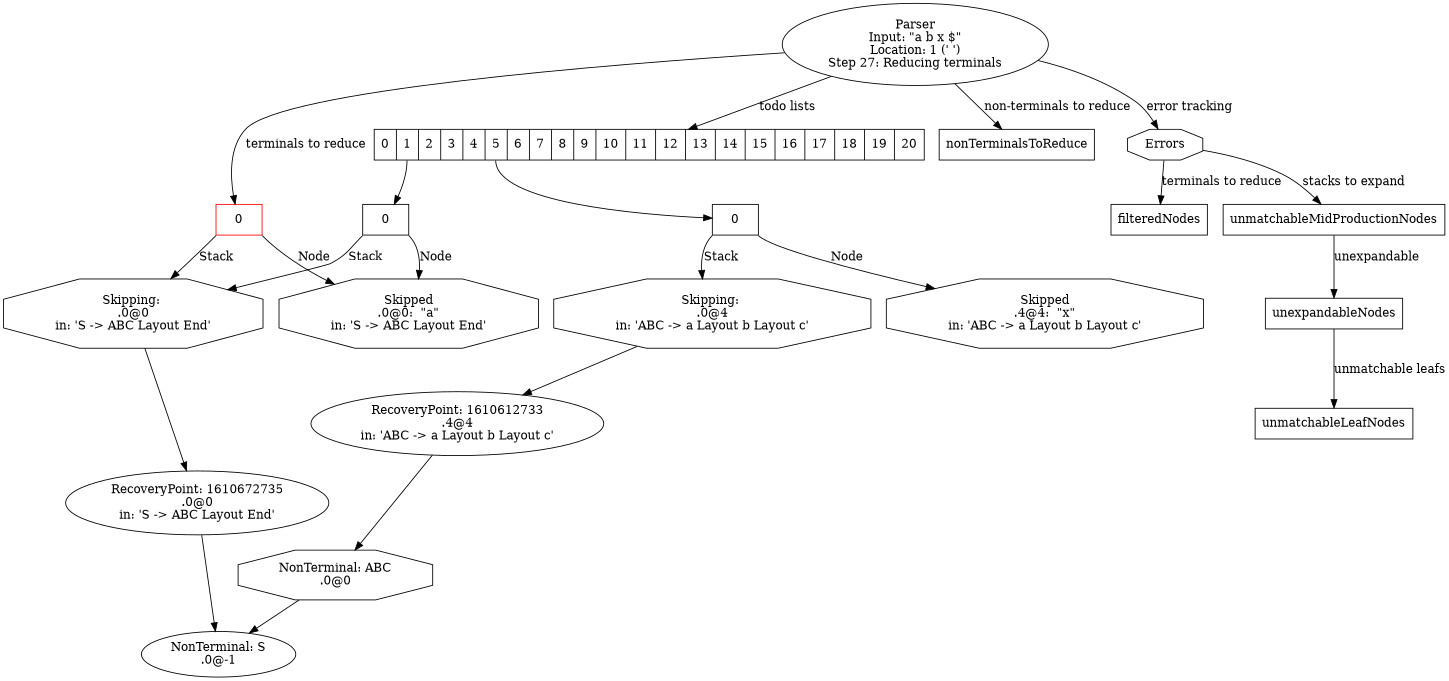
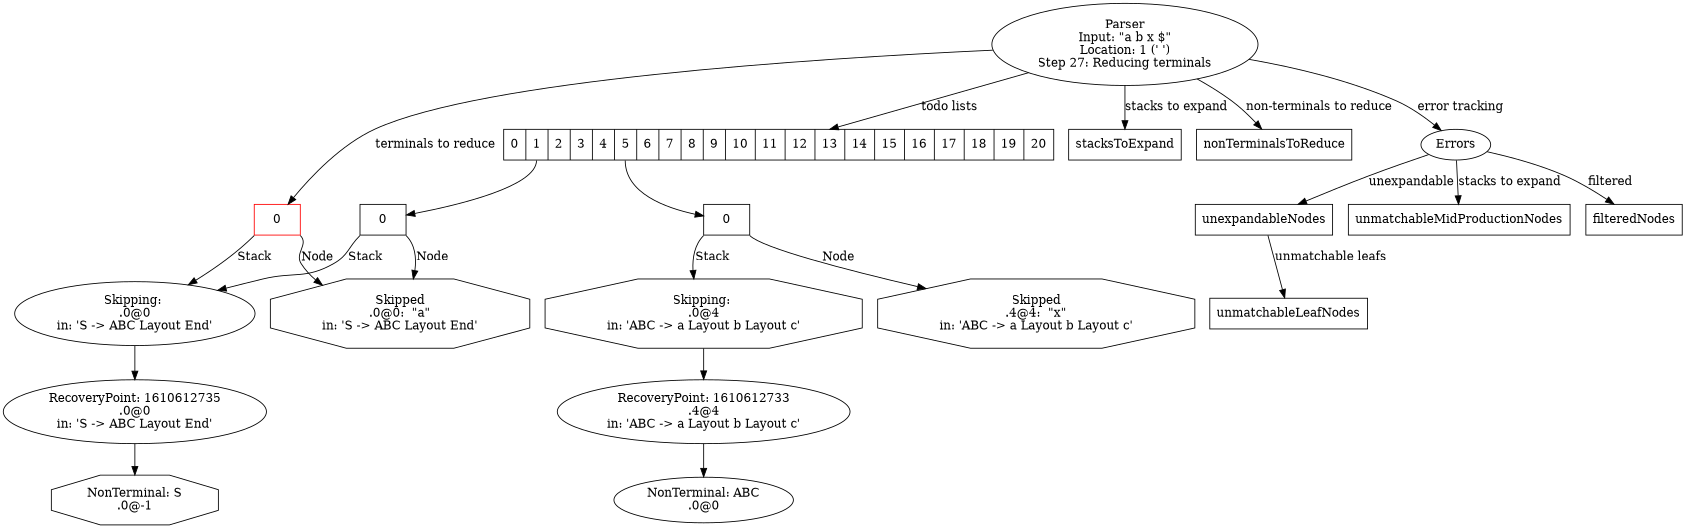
node "stacksToExpand": added
node "Errors": shape octagon -> ellipse
edge "Errors" -> "filteredNodes": label "terminals to reduce" -> "filtered"
edge "unmatchableMidProductionNodes" -> "unexpandableNodes": now "Errors" -> "unexpandableNodes"
node "Skipping: .0@0 in: 'S -> ABC Layout End'": shape octagon -> ellipse
node "RecoveryPoint: 1610672735 .0@0 in: 'S -> ABC Layout End'": label "RecoveryPoint: 1610672735 .0@0 in: 'S -> ABC Layout End'" -> "RecoveryPoint: 1610612735 .0@0 in: 'S -> ABC Layout End'"
node "NonTerminal: ABC .0@0": shape octagon -> ellipse
edge "NonTerminal: ABC .0@0" -> "NonTerminal: S .0@-1": removed
node "NonTerminal: S .0@-1": shape ellipse -> octagon
